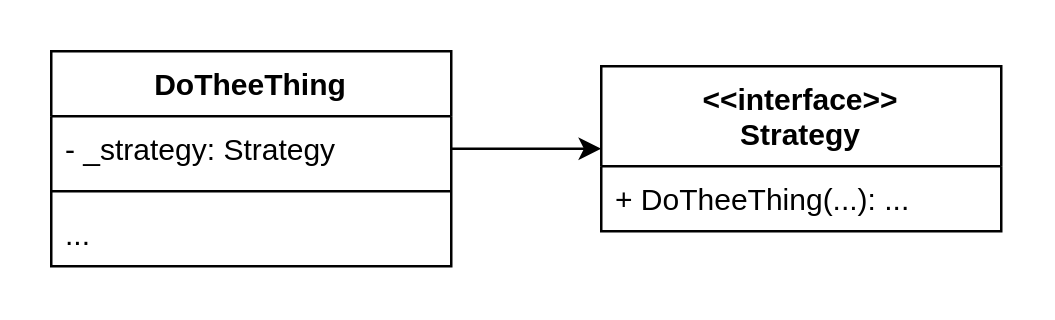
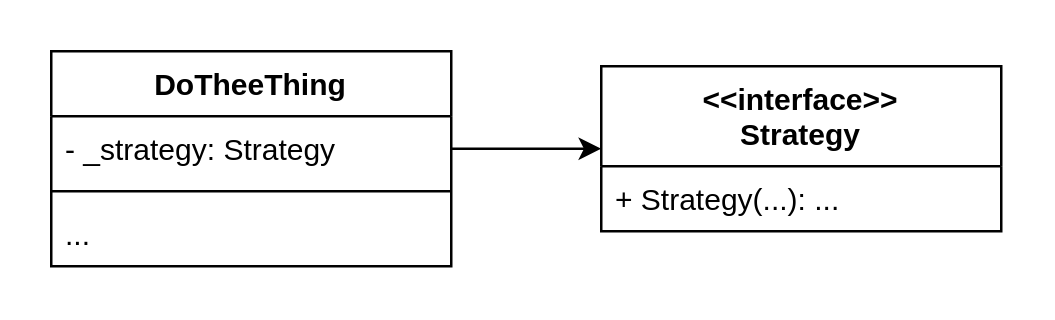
node "+ DoTheeThing(...): ...": label "+ DoTheeThing(...): ..." -> "+ Strategy(...): ..."
